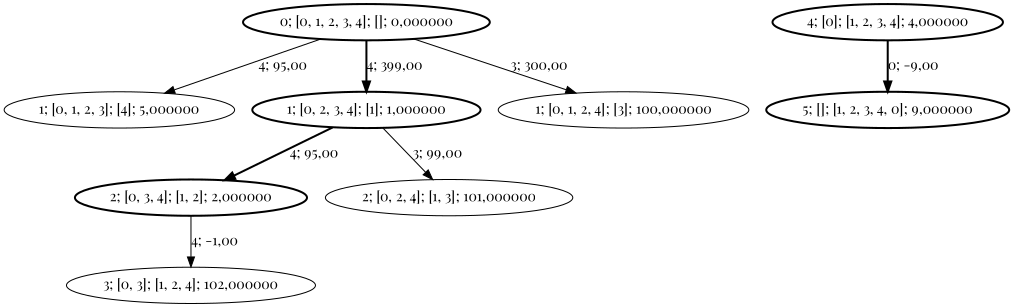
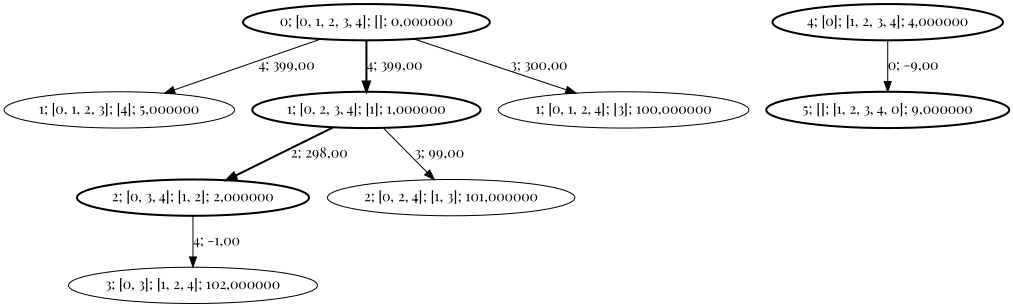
edge "4; [0]; [1, 2, 3, 4]; 4,000000" -> "5; []; [1, 2, 3, 4, 0]; 9,000000": style bold -> solid
edge "0; [0, 1, 2, 3, 4]; []; 0,000000" -> "1; [0, 1, 2, 3]; [4]; 5,000000": label "4; 95,00" -> "4; 399,00"
edge "1; [0, 2, 3, 4]; [1]; 1,000000" -> "2; [0, 3, 4]; [1, 2]; 2,000000": label "4; 95,00" -> "2; 298,00"
